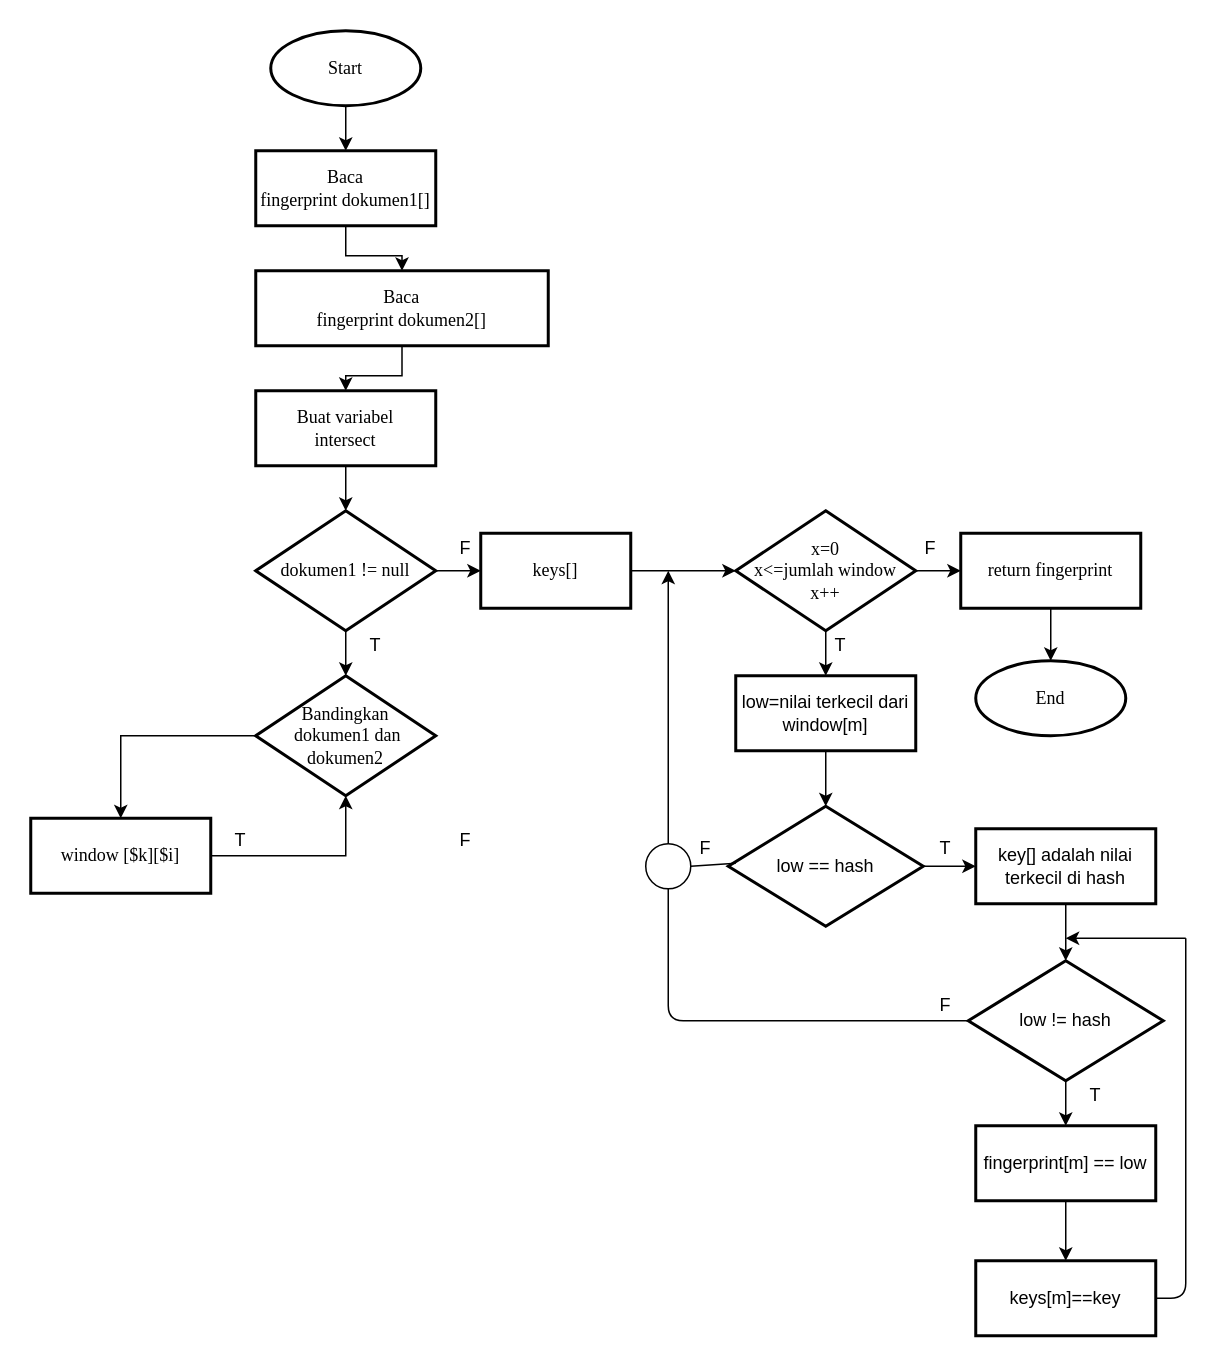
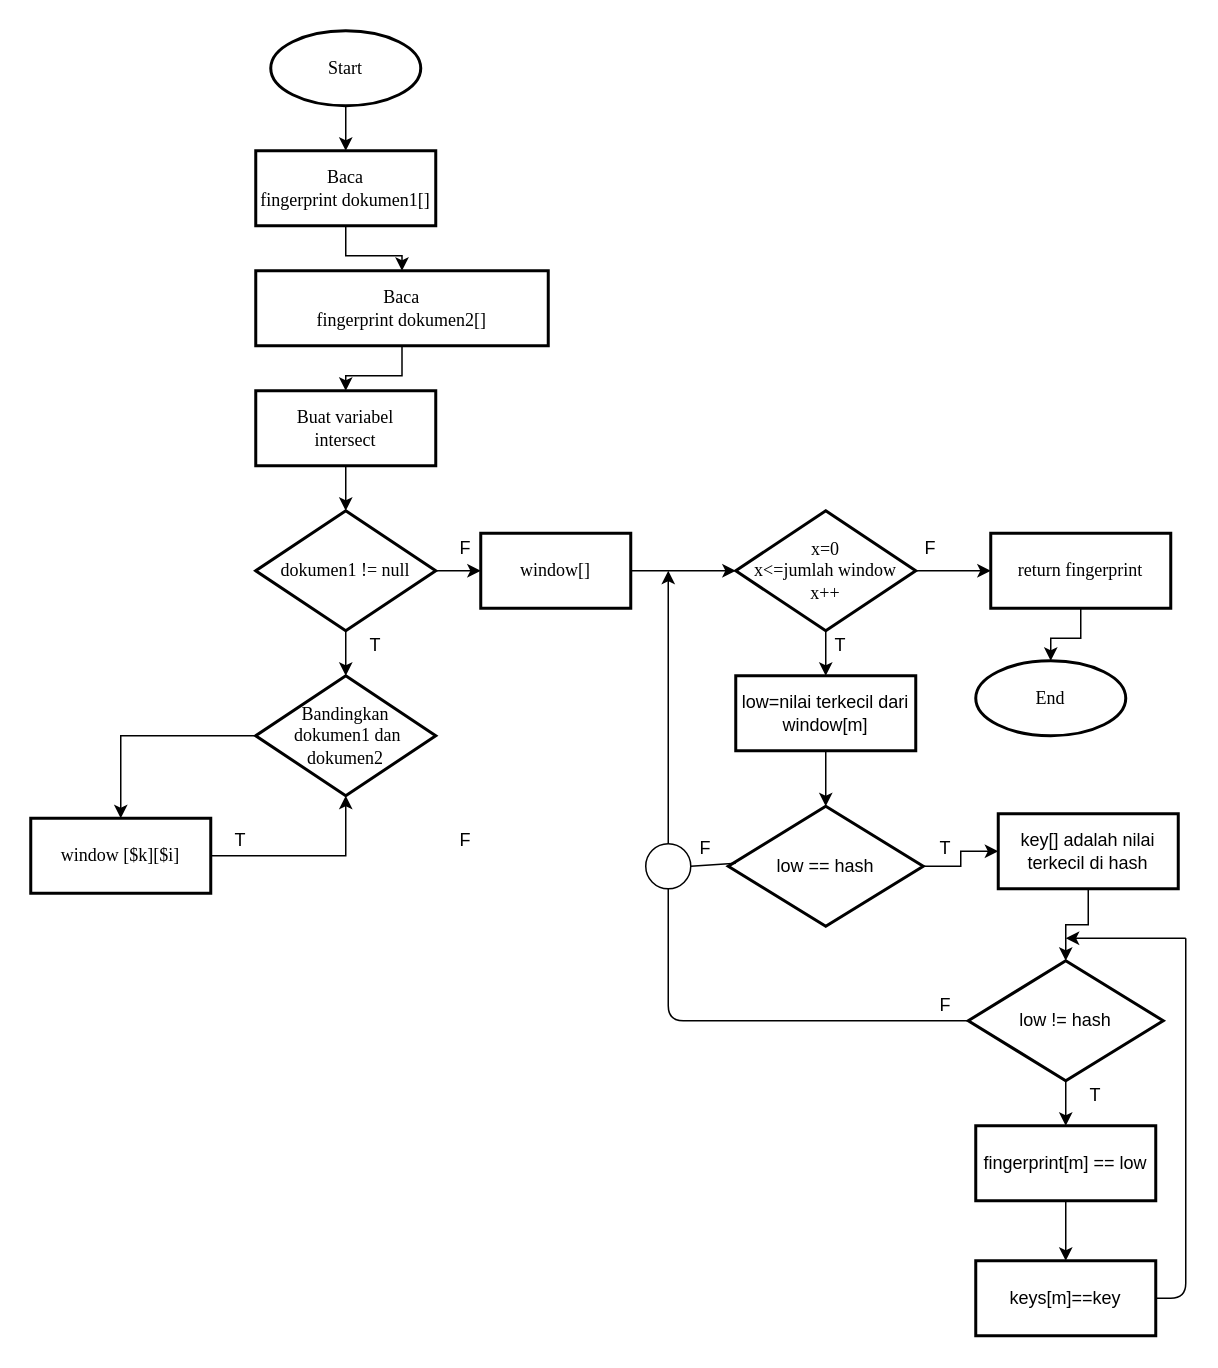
node "keys[]": label "keys[]" -> "window[]"
node "return fingerprint": moved (1051, 571) -> (1081, 571)
node "key[] adalah nilai terkecil di hash": moved (1066, 866) -> (1088, 851)
